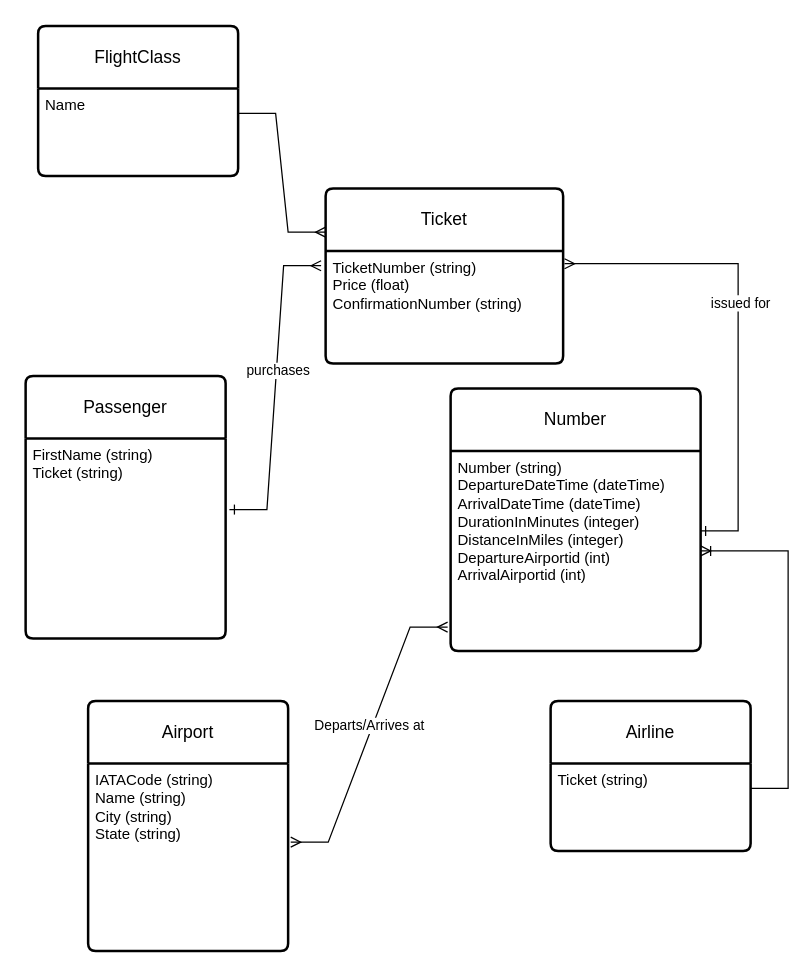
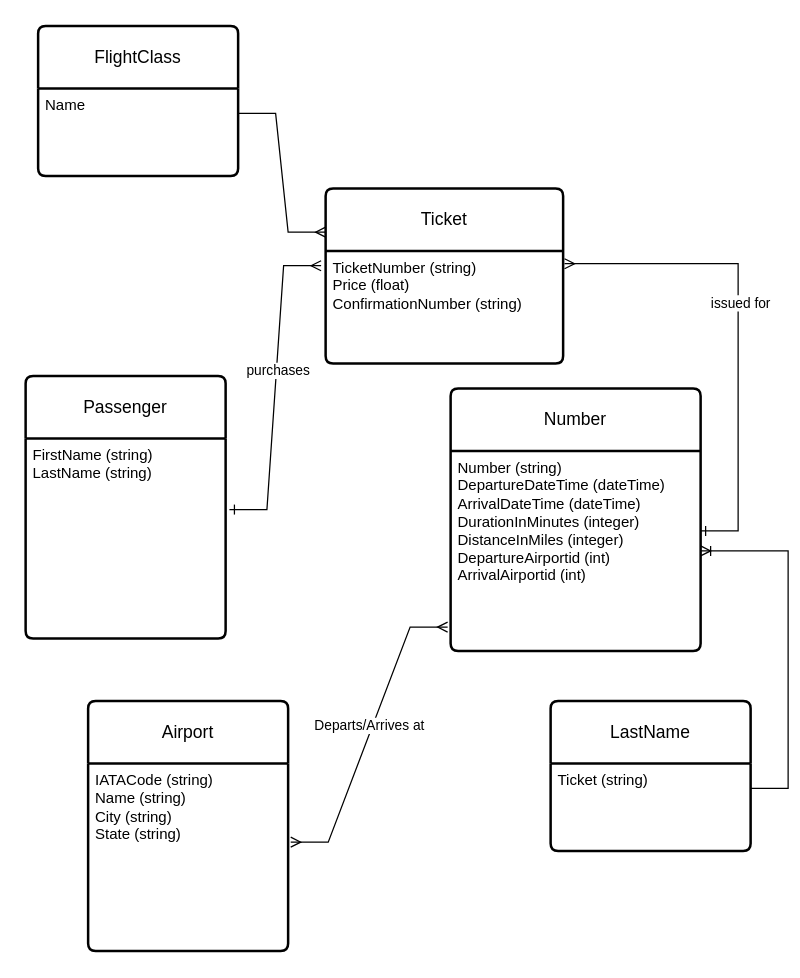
node "FirstName (string) Ticket (string)": label "FirstName (string) Ticket (string)" -> "FirstName (string) LastName (string)"
node "Airline": label "Airline" -> "LastName"
